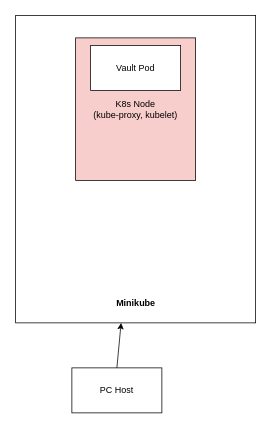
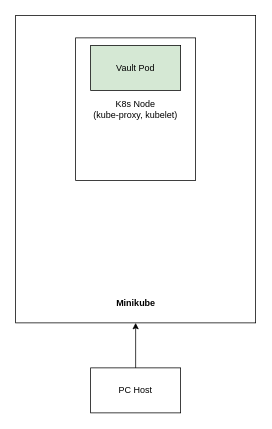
node "Vault Pod": fillcolor #ffffff -> #d5e8d4
node "K8s Node (kube-proxy, kubelet)": fillcolor #f8cecc -> #ffffff
node "PC Host": moved (117, 390) -> (135, 390)
